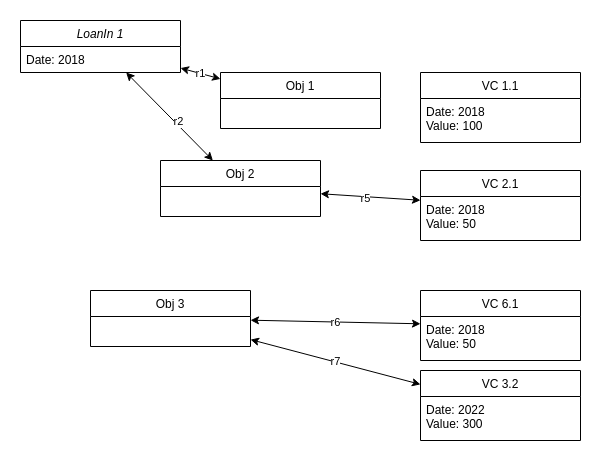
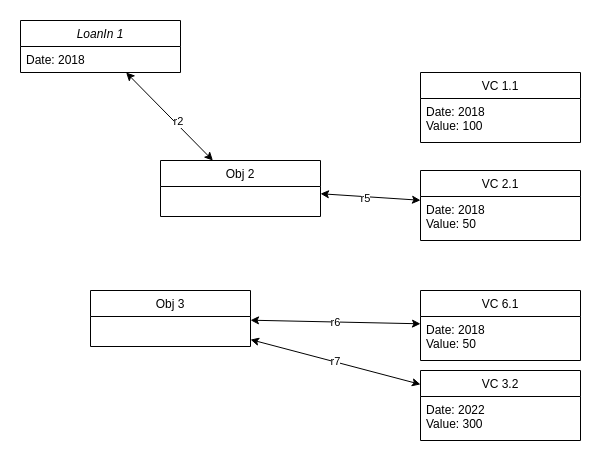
edge "LoanIn 1" -- "Obj 1": removed, label "r1"
node "Obj 1": removed
